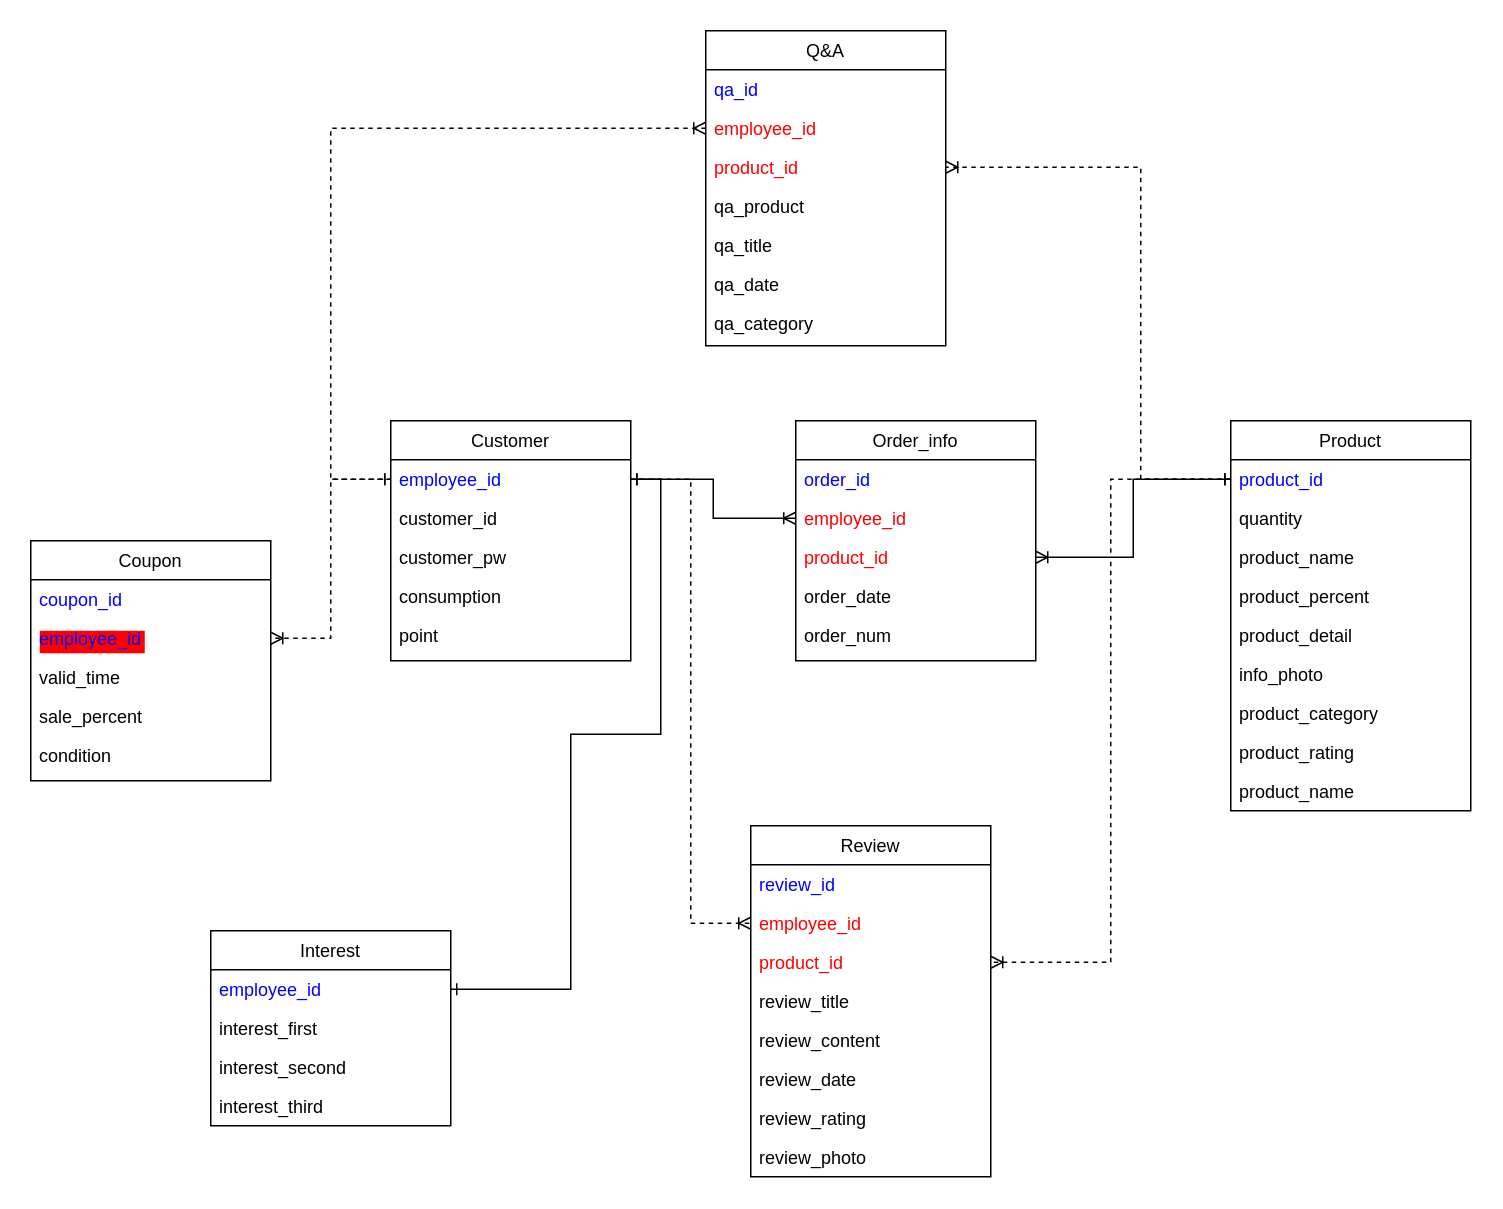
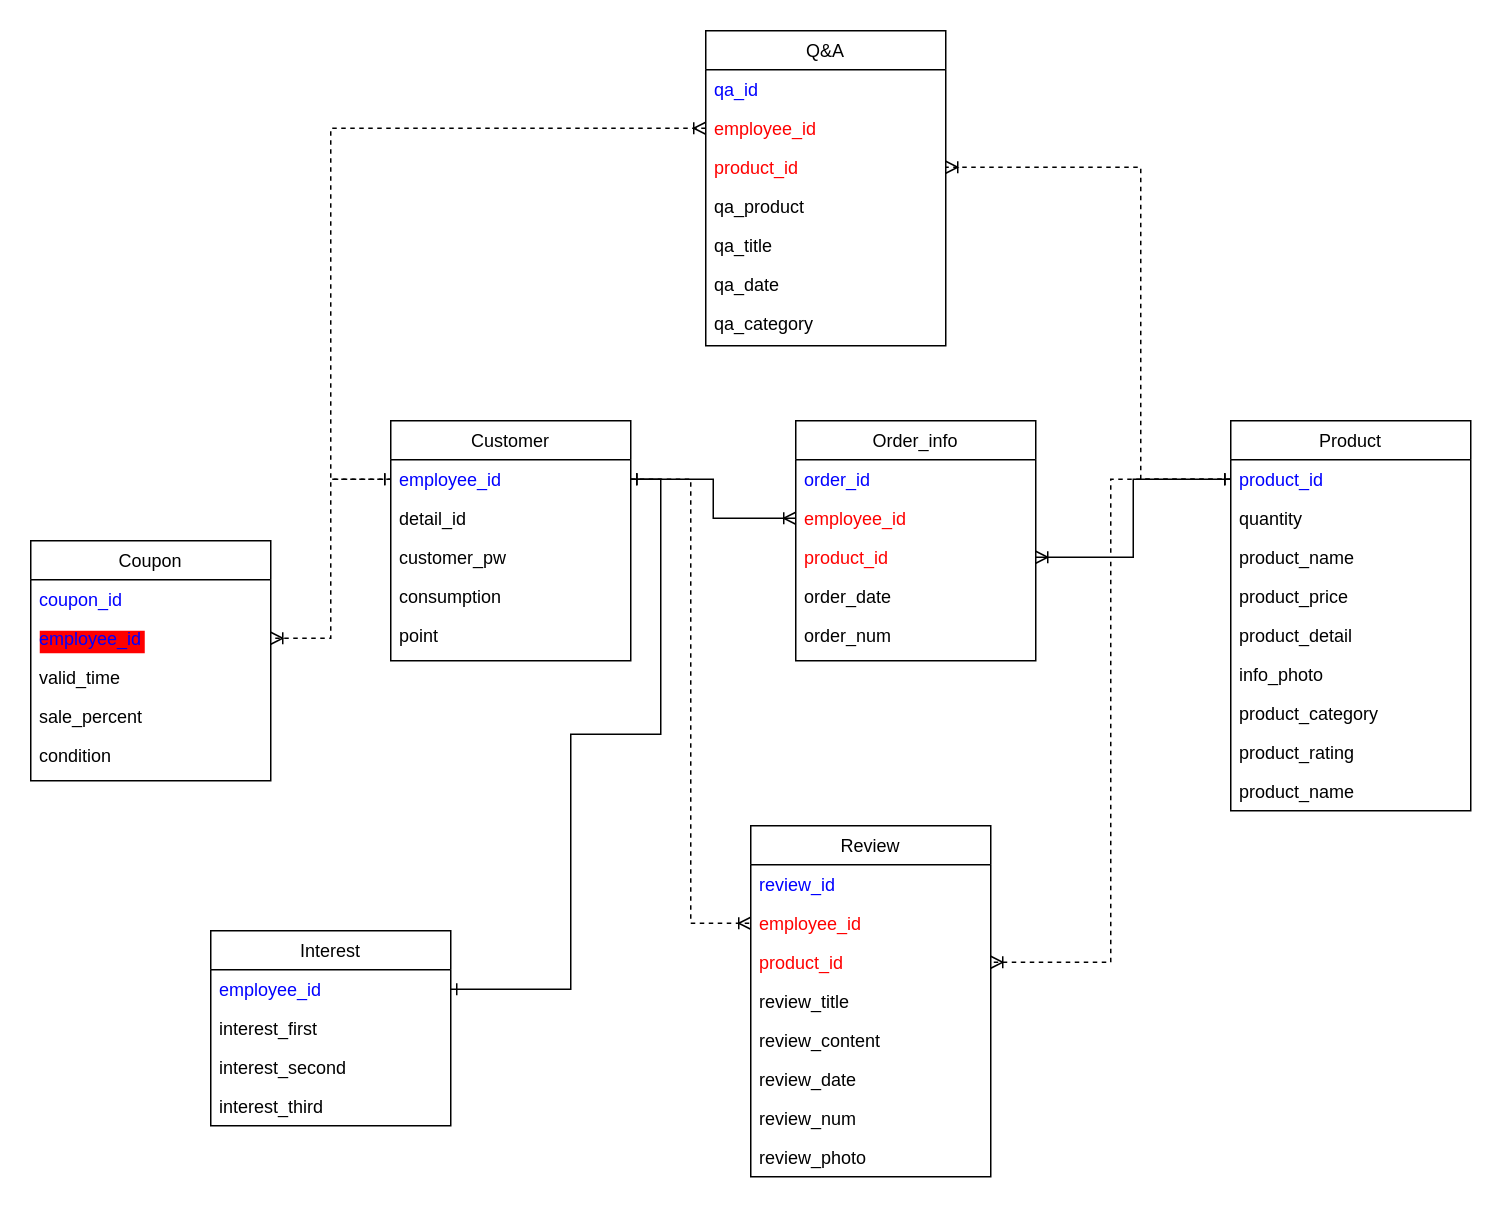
node "customer_id": label "customer_id" -> "detail_id"
node "product_percent": label "product_percent" -> "product_price"
node "review_rating": label "review_rating" -> "review_num"
